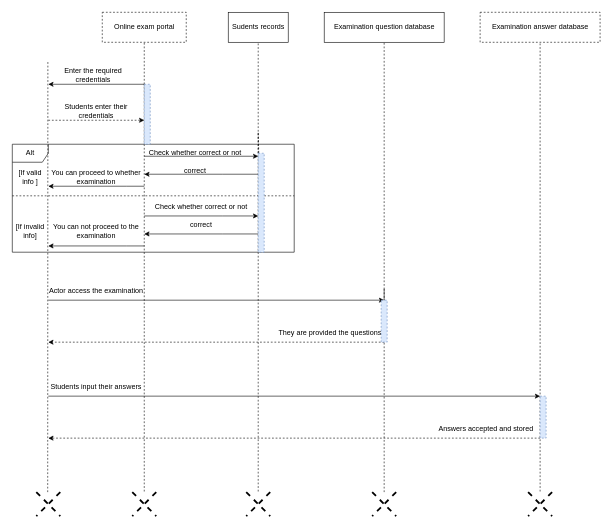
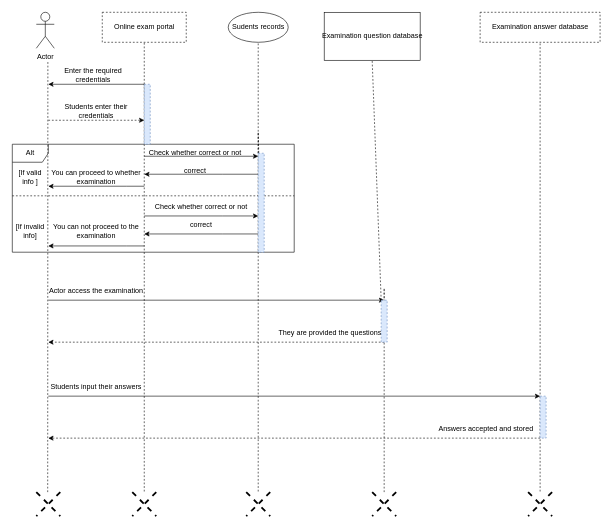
node "Sudents records": shape rectangle -> ellipse
node "Examination question database": size 120x30 -> 96x48
node "Actor": added
